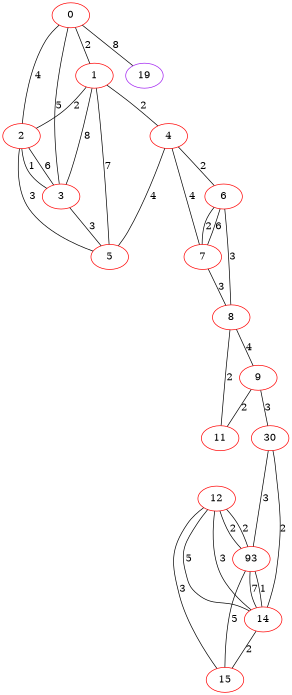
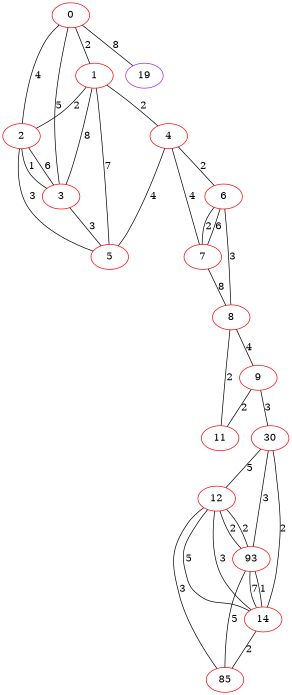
edge "7" -- "8": label "3" -> "8"
edge "30" -- "12": added, label "5"
node "15": label "15" -> "85"
